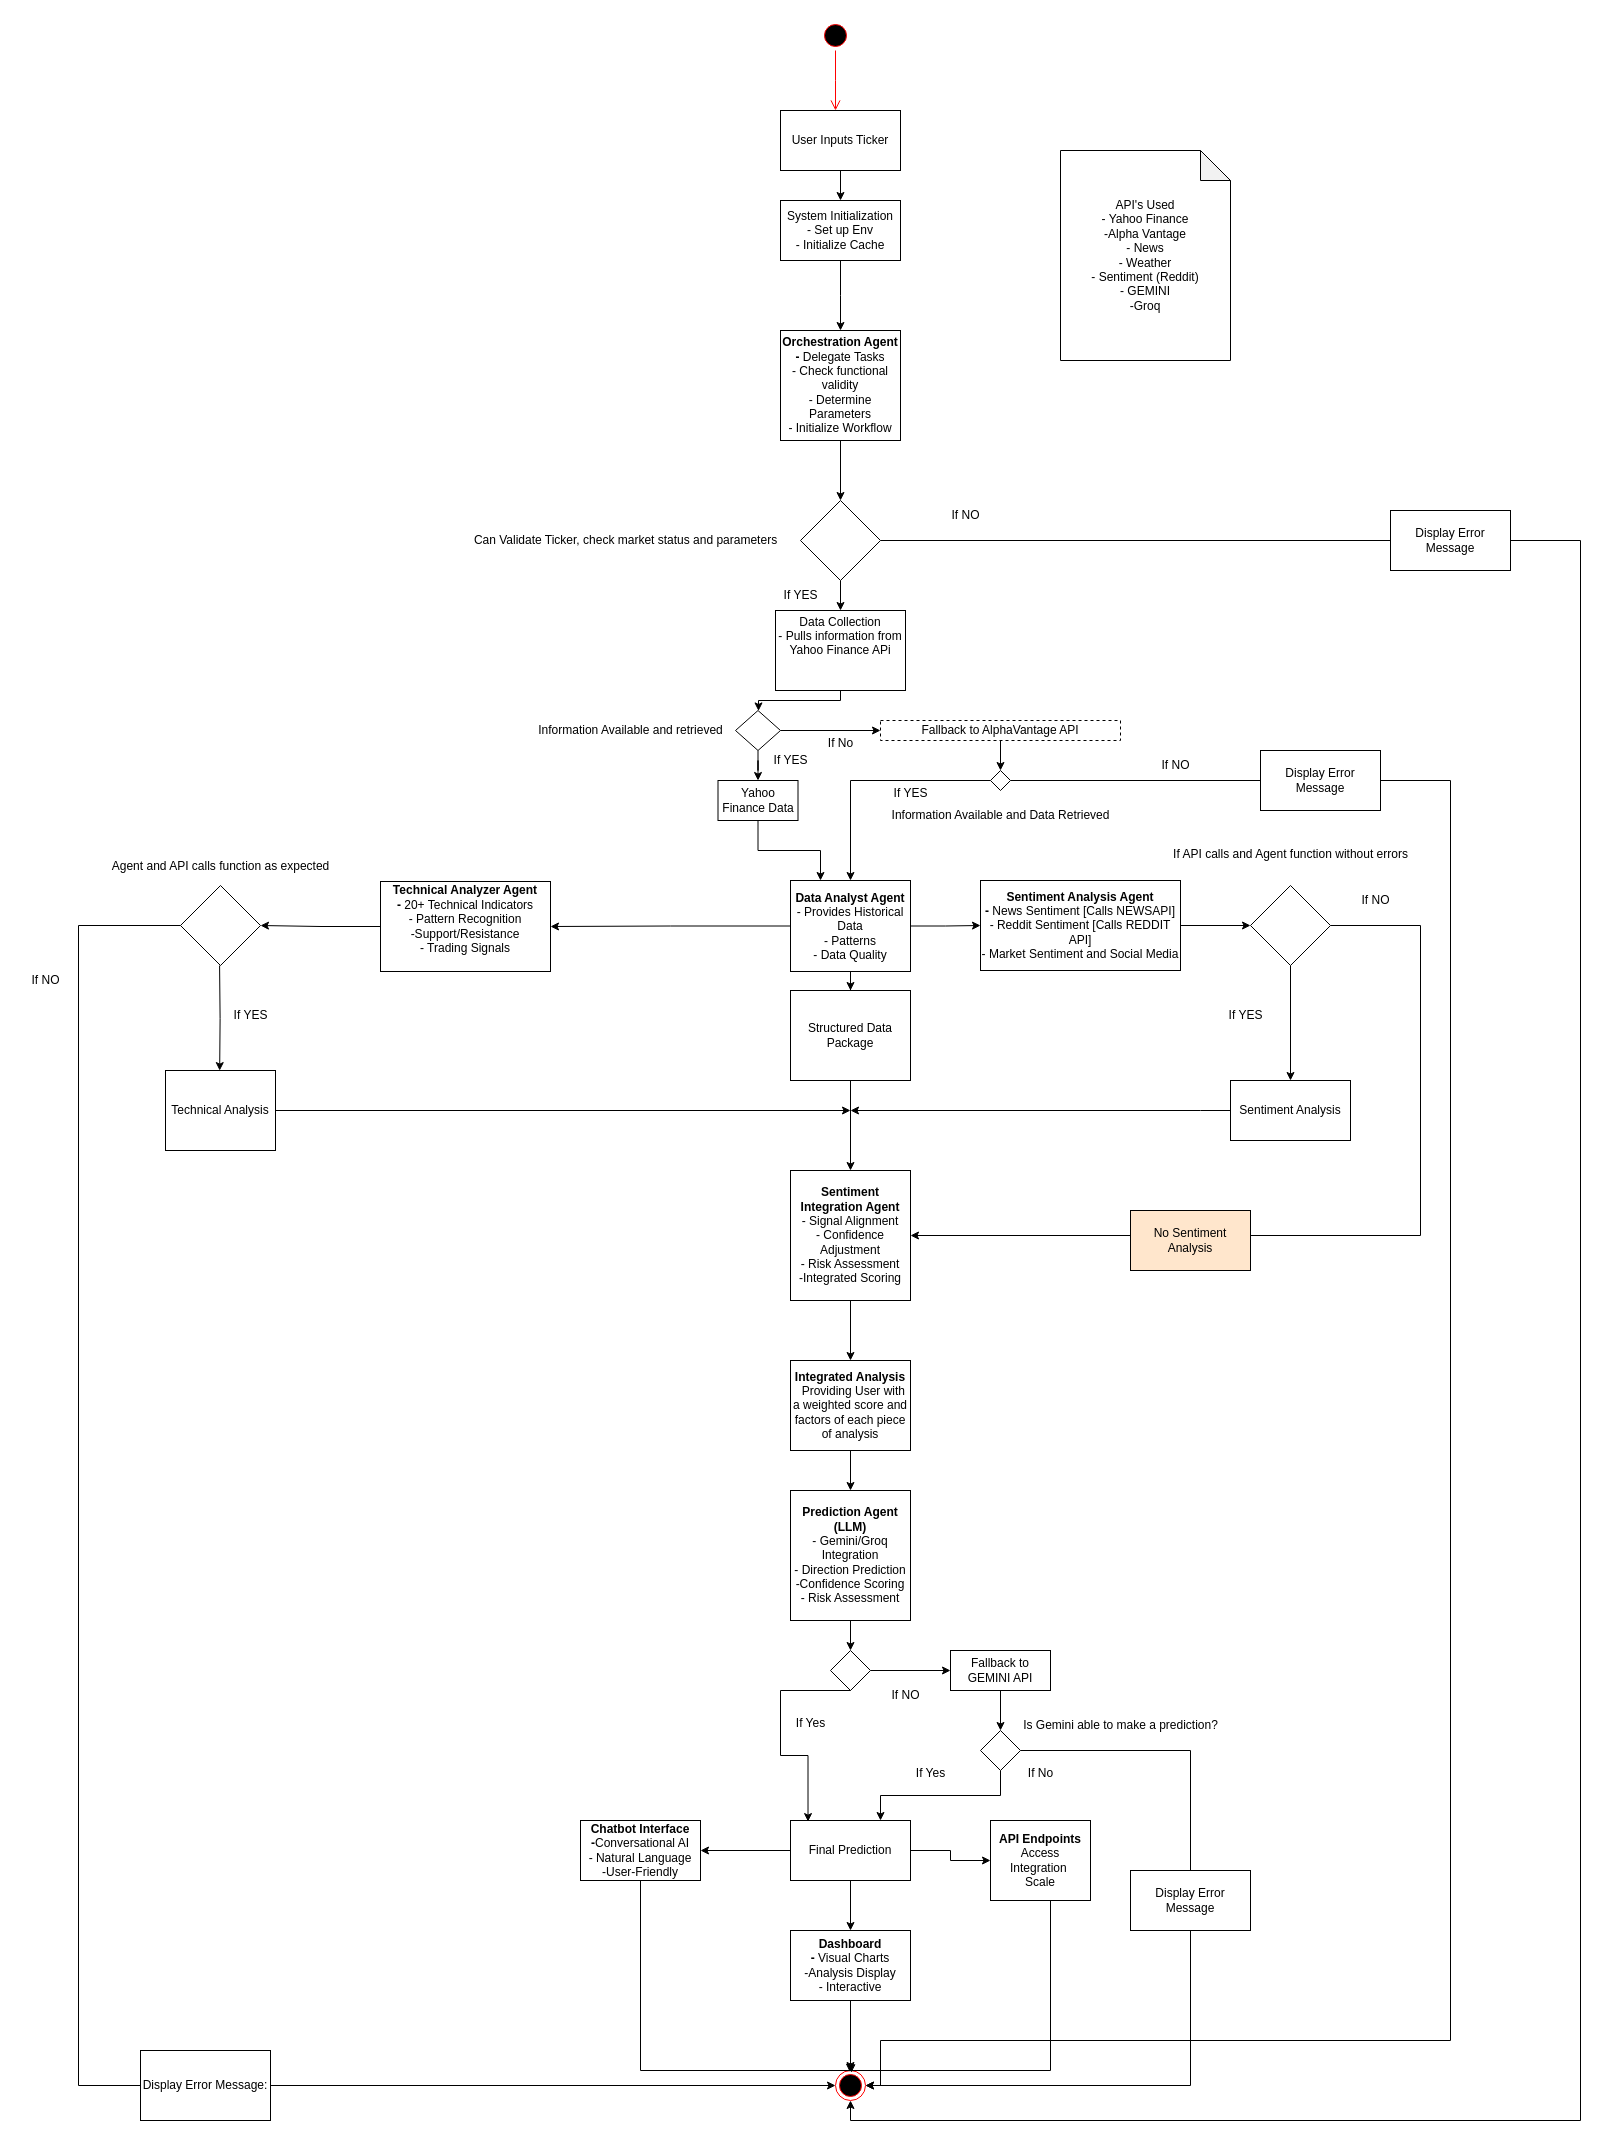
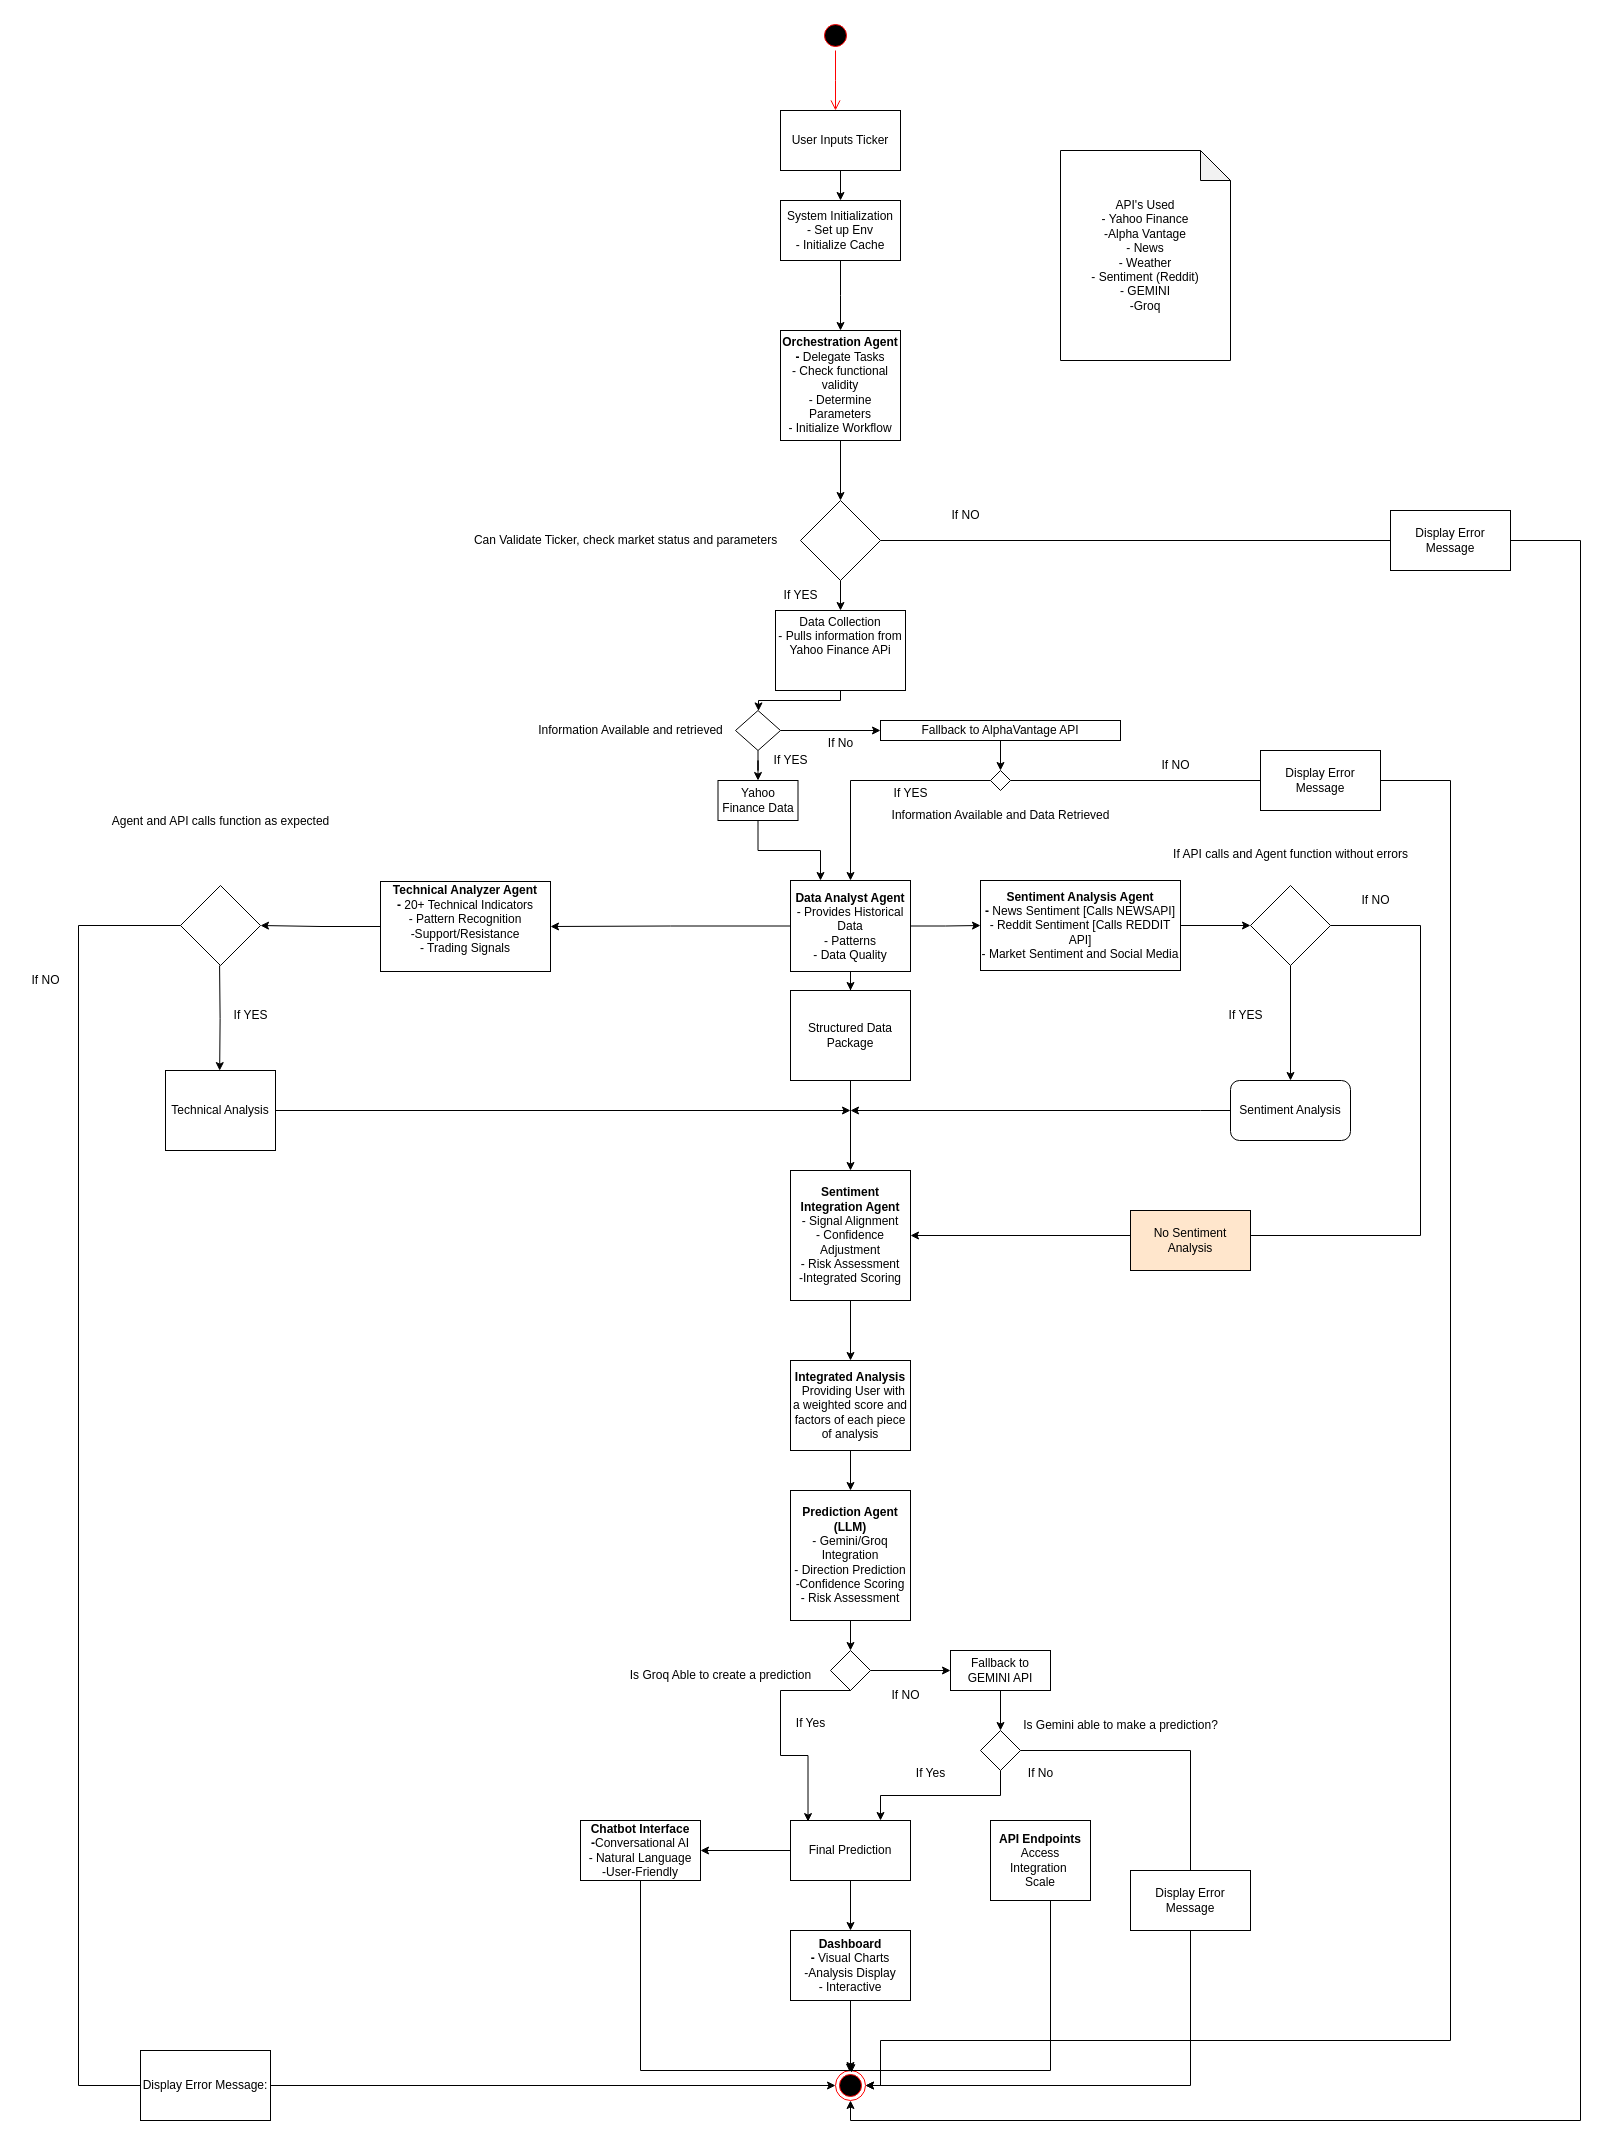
node "Fallback to AlphaVantage API": style dashed -> solid
node "Agent and API calls function as expected": moved (221, 867) -> (221, 822)
node "Sentiment Analysis": shape rectangle -> rounded rectangle
node "Is Groq Able to create a prediction": added
edge "Final Prediction" -> "API Endpoints Access Integration Scale": removed
